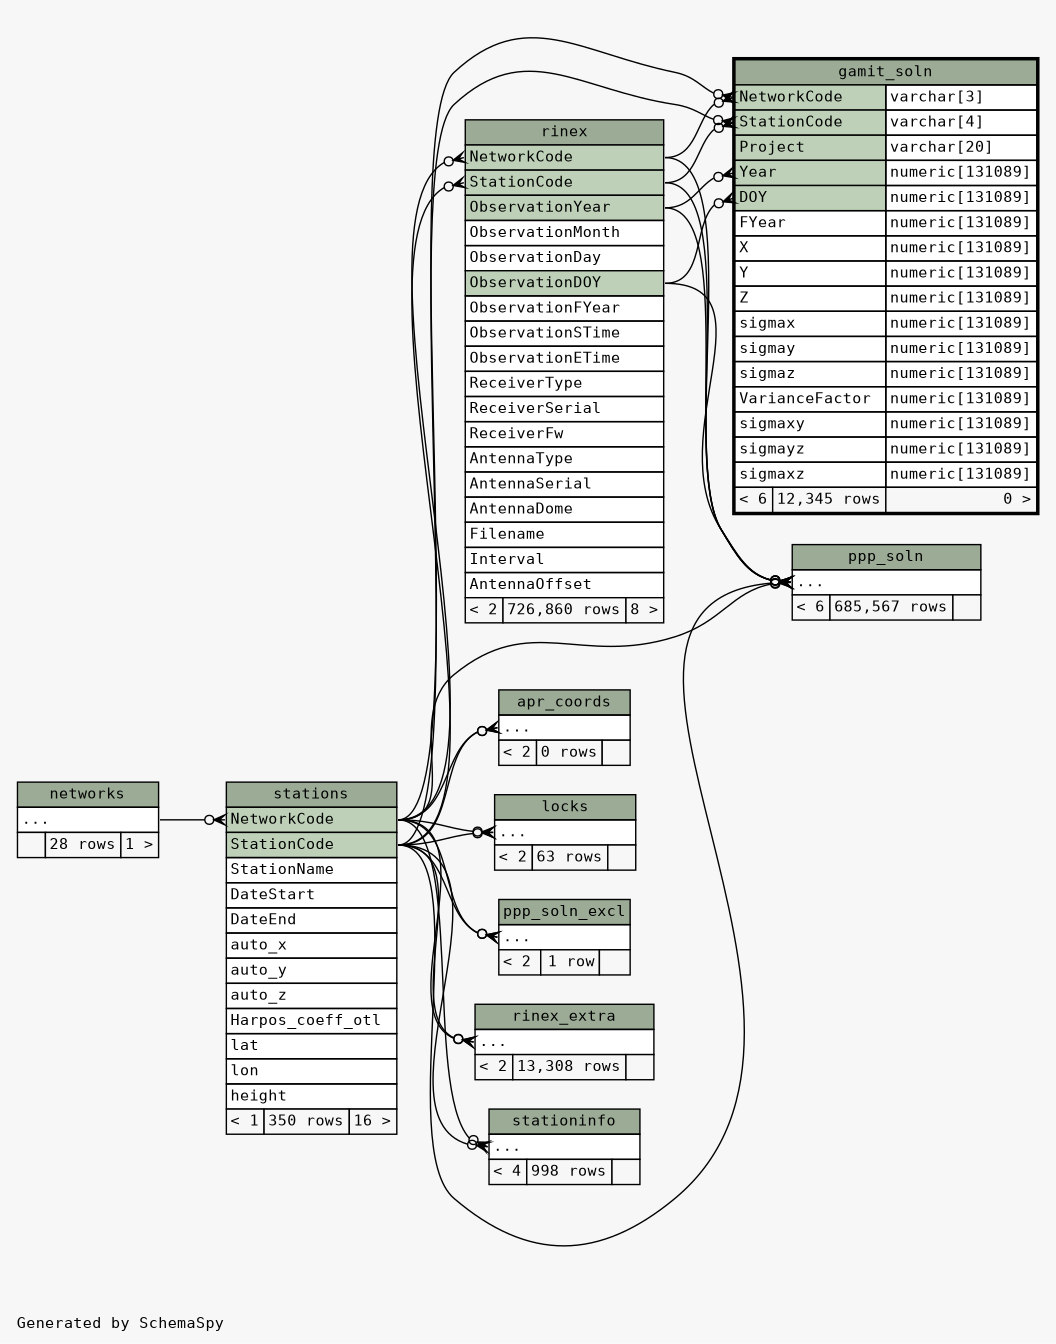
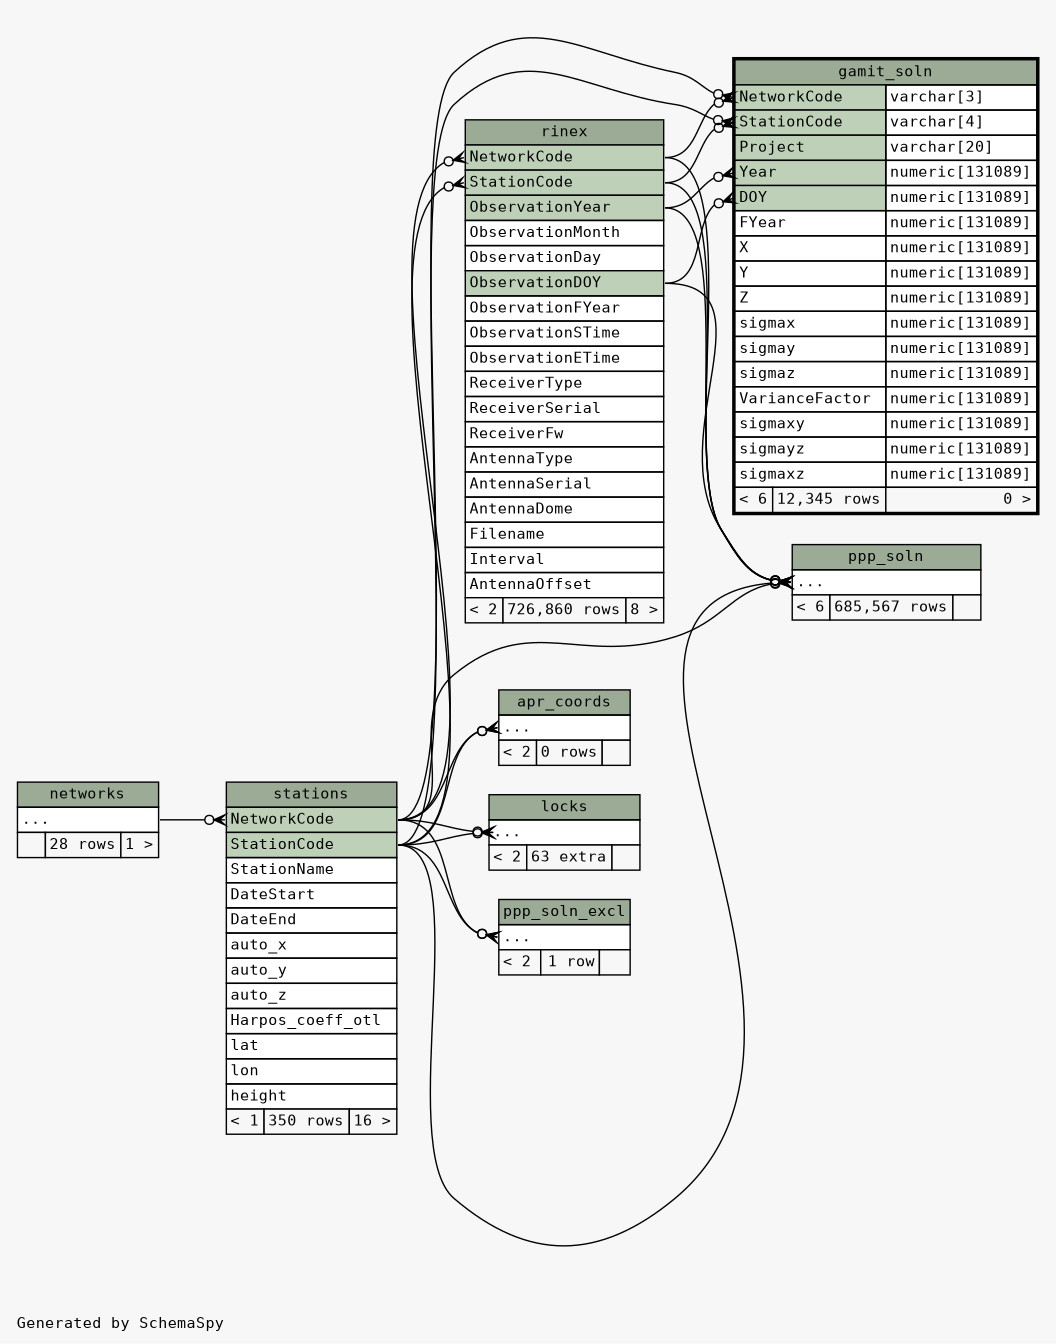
node "locks": text "63 rows" -> "63 extra"
node "rinex_extra": removed
node "stationinfo": removed
